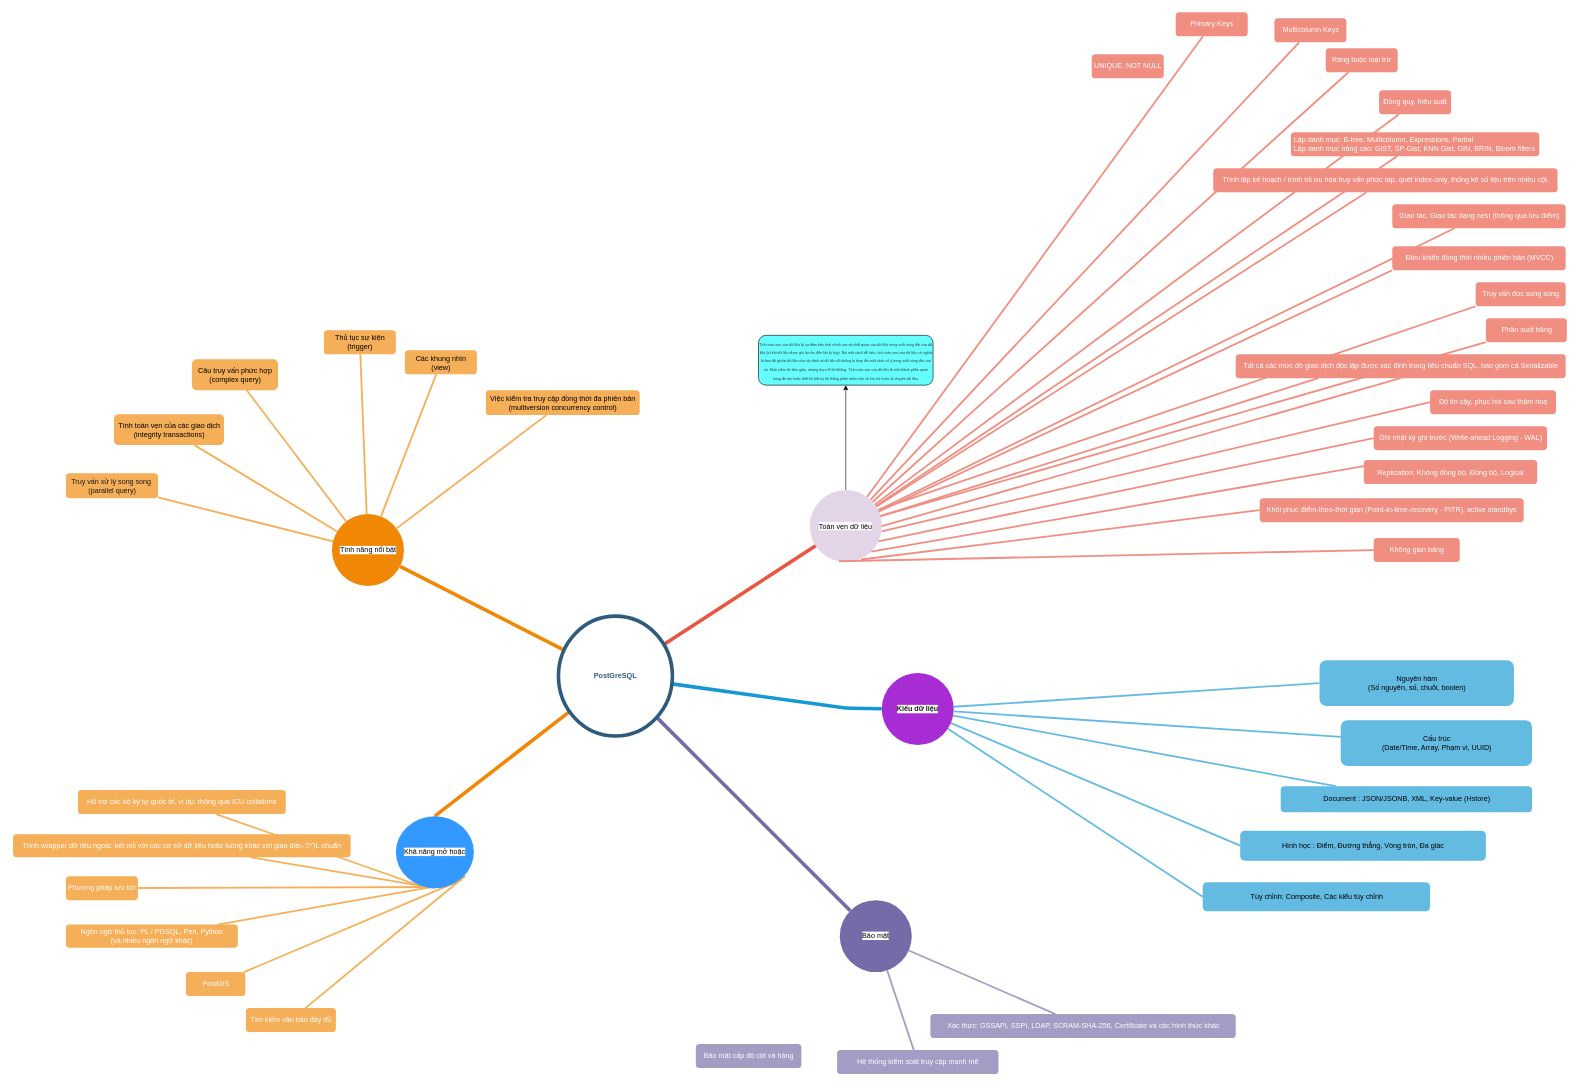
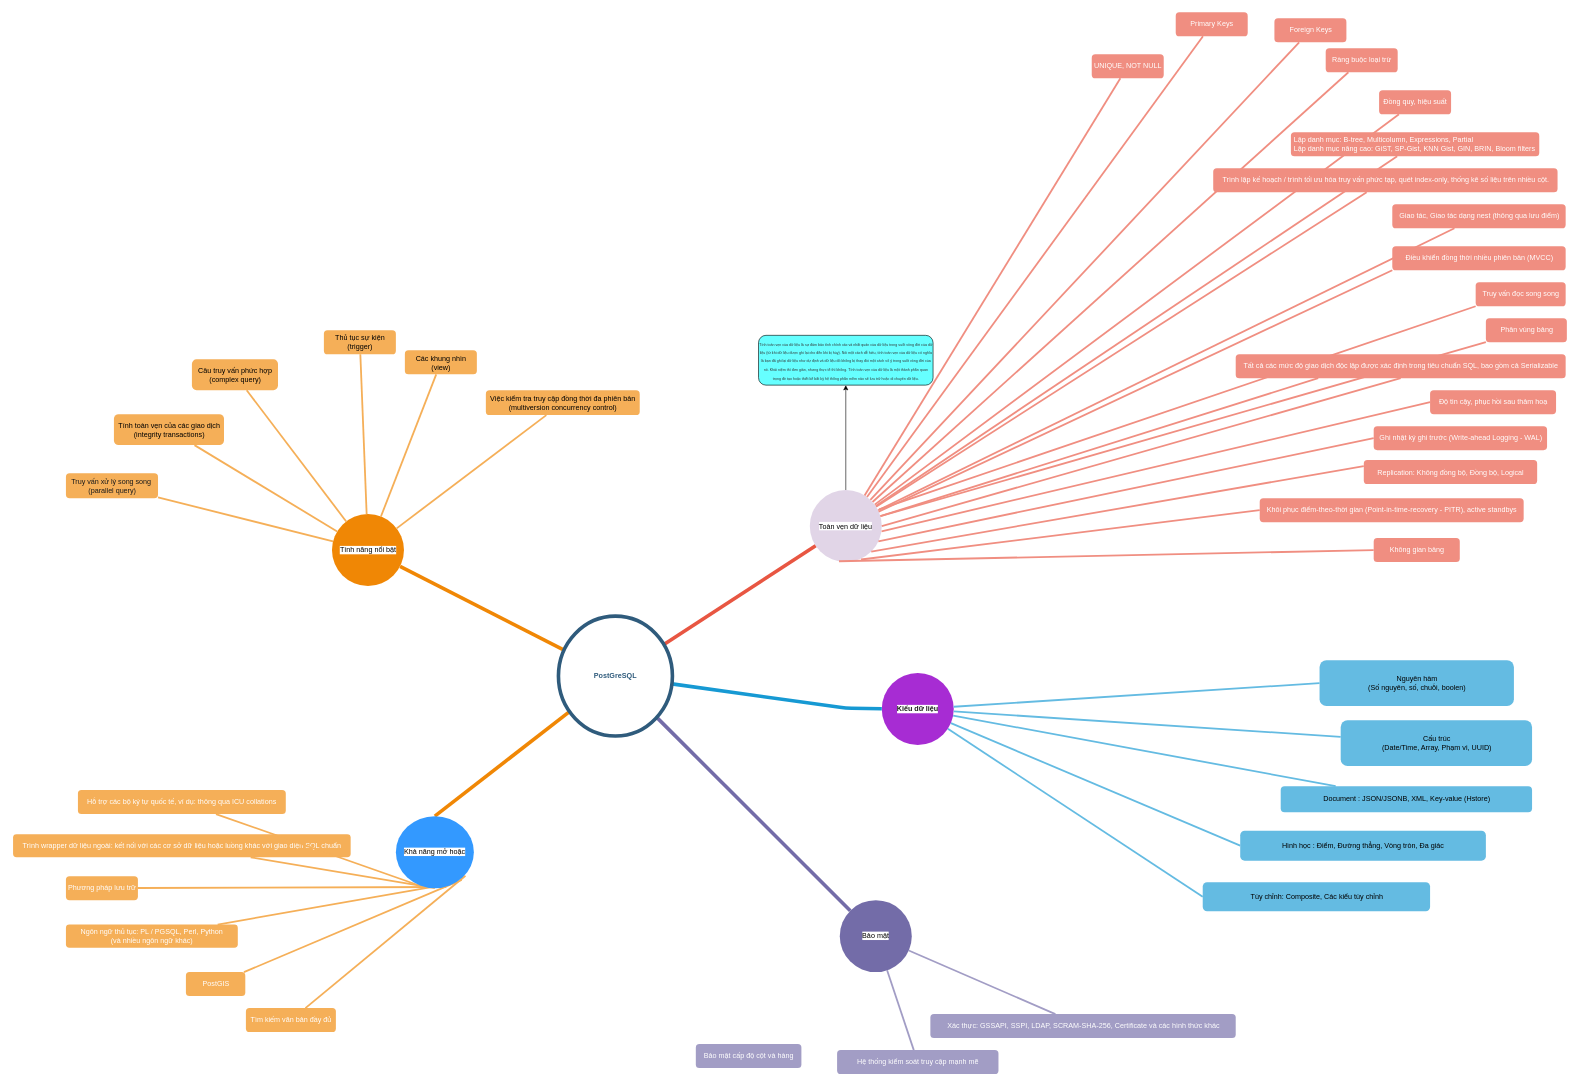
node "Multicolumn Keys": label "Multicolumn Keys" -> "Foreign Keys"
edge "UNIQUE, NOT NULL" -- "Toàn vẹn dữ liệu": added
node "Phân suốt bảng": label "Phân suốt bảng" -> "Phân vùng bảng"
